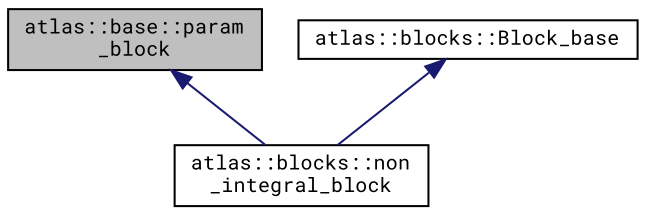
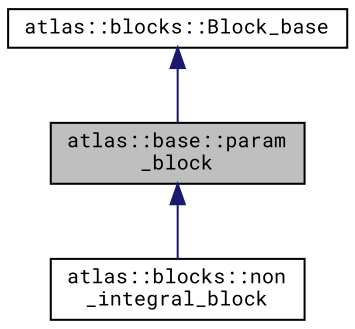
edge "atlas::blocks::non _integral_block" -> "atlas::blocks::Block_base": now "atlas::base::param _block" -> "atlas::blocks::Block_base"
